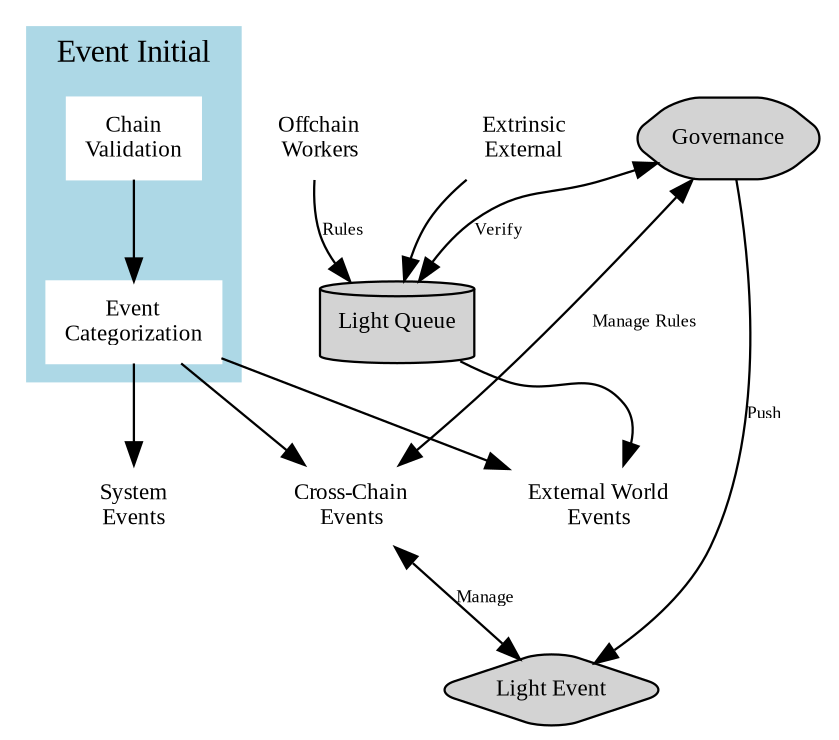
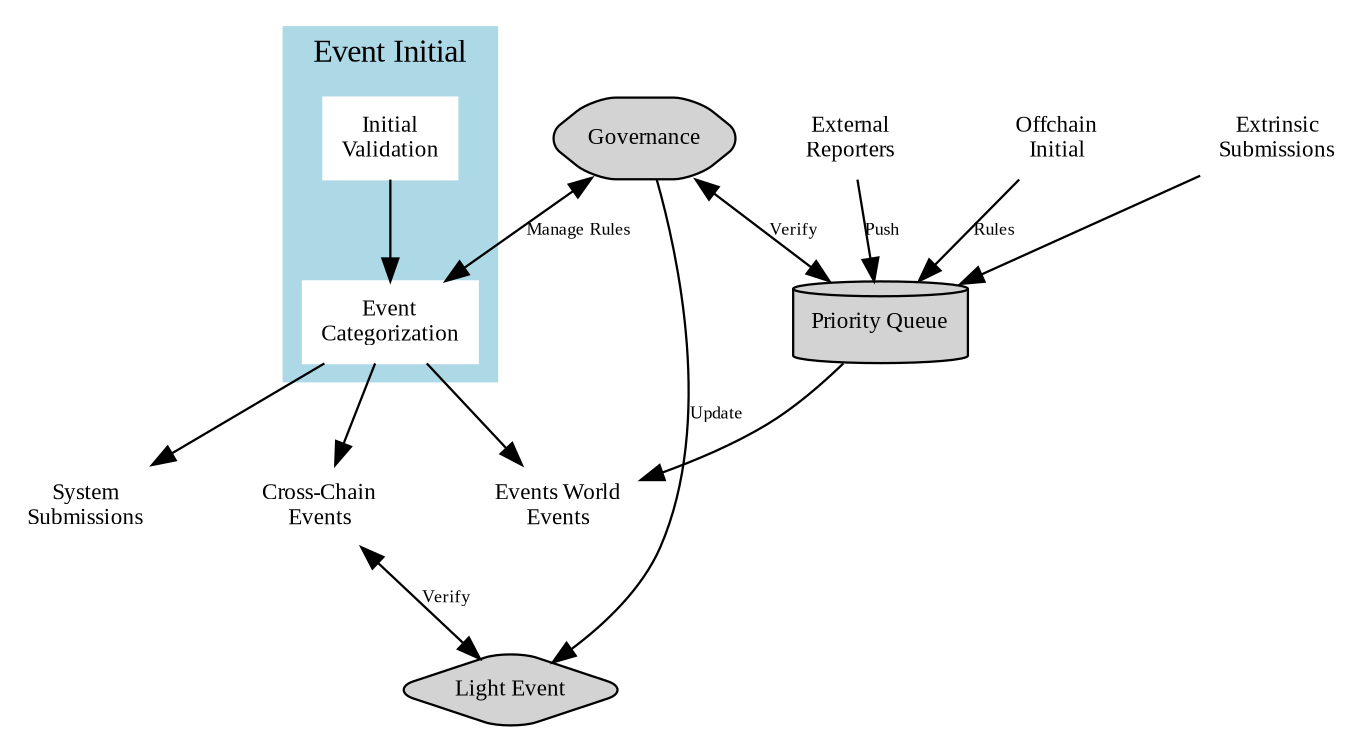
node "Chain Validation": label "Chain Validation" -> "Initial Validation"
node "Offchain Workers": label "Offchain Workers" -> "Offchain Initial"
node "Extrinsic External": label "Extrinsic External" -> "Extrinsic Submissions"
node "External Reporters": added
node "Light Queue": label "Light Queue" -> "Priority Queue"
edge "Governance" -- "Cross-Chain Events": now "Governance" -- "Event Categorization"
edge "Governance" -> "Light Event": label "Push" -> "Update"
node "System Events": label "System Events" -> "System Submissions"
node "External World Events": label "External World Events" -> "Events World Events"
edge "Cross-Chain Events" -- "Light Event": label "Manage" -> "Verify"
